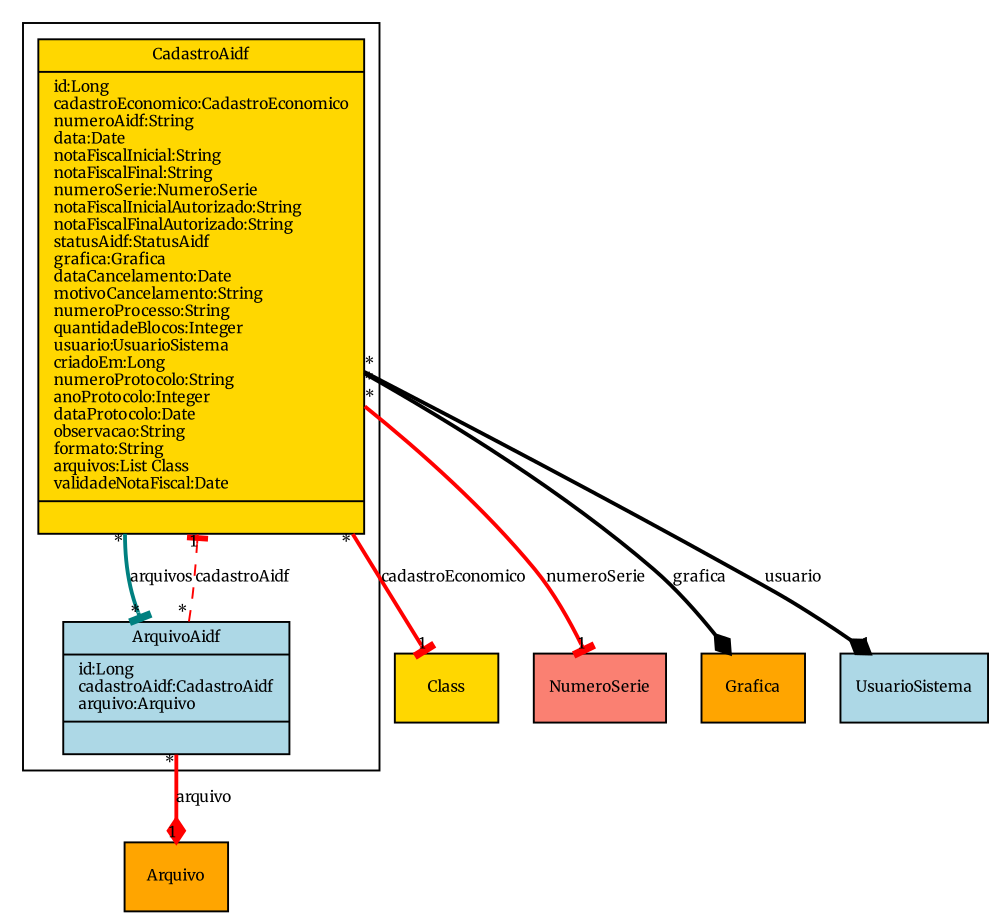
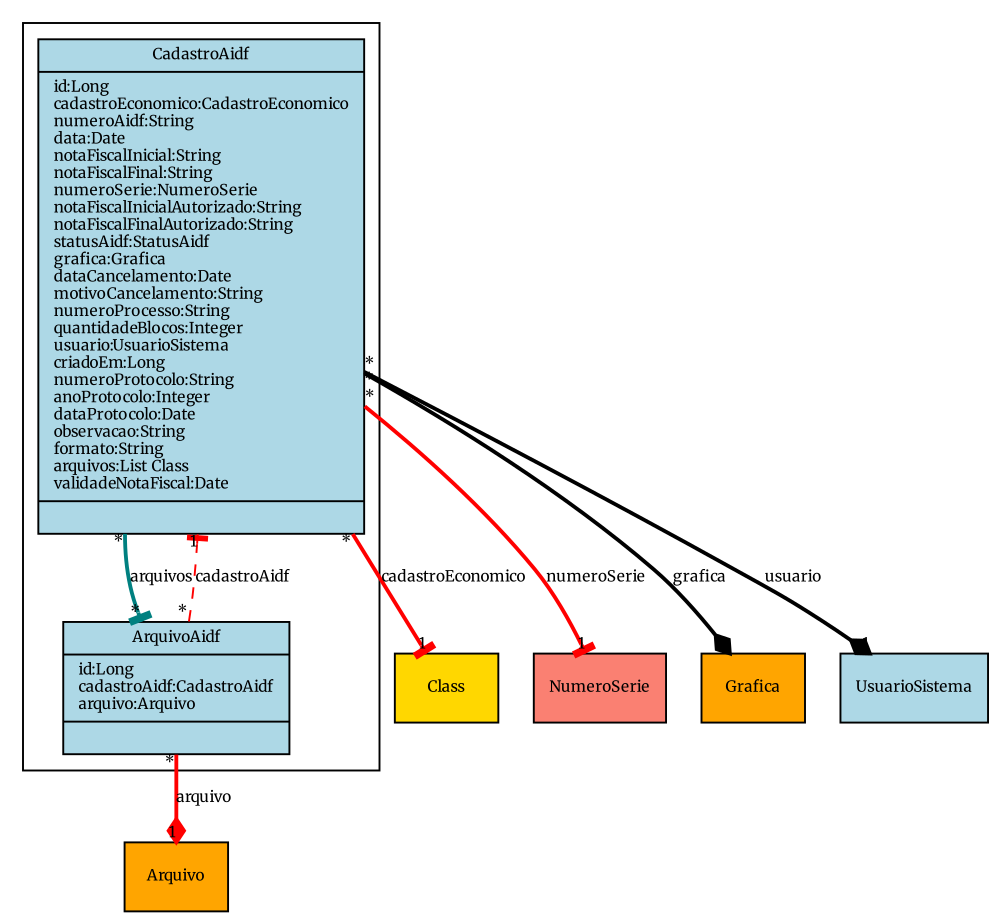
node "CadastroAidf": fillcolor gold -> lightblue
